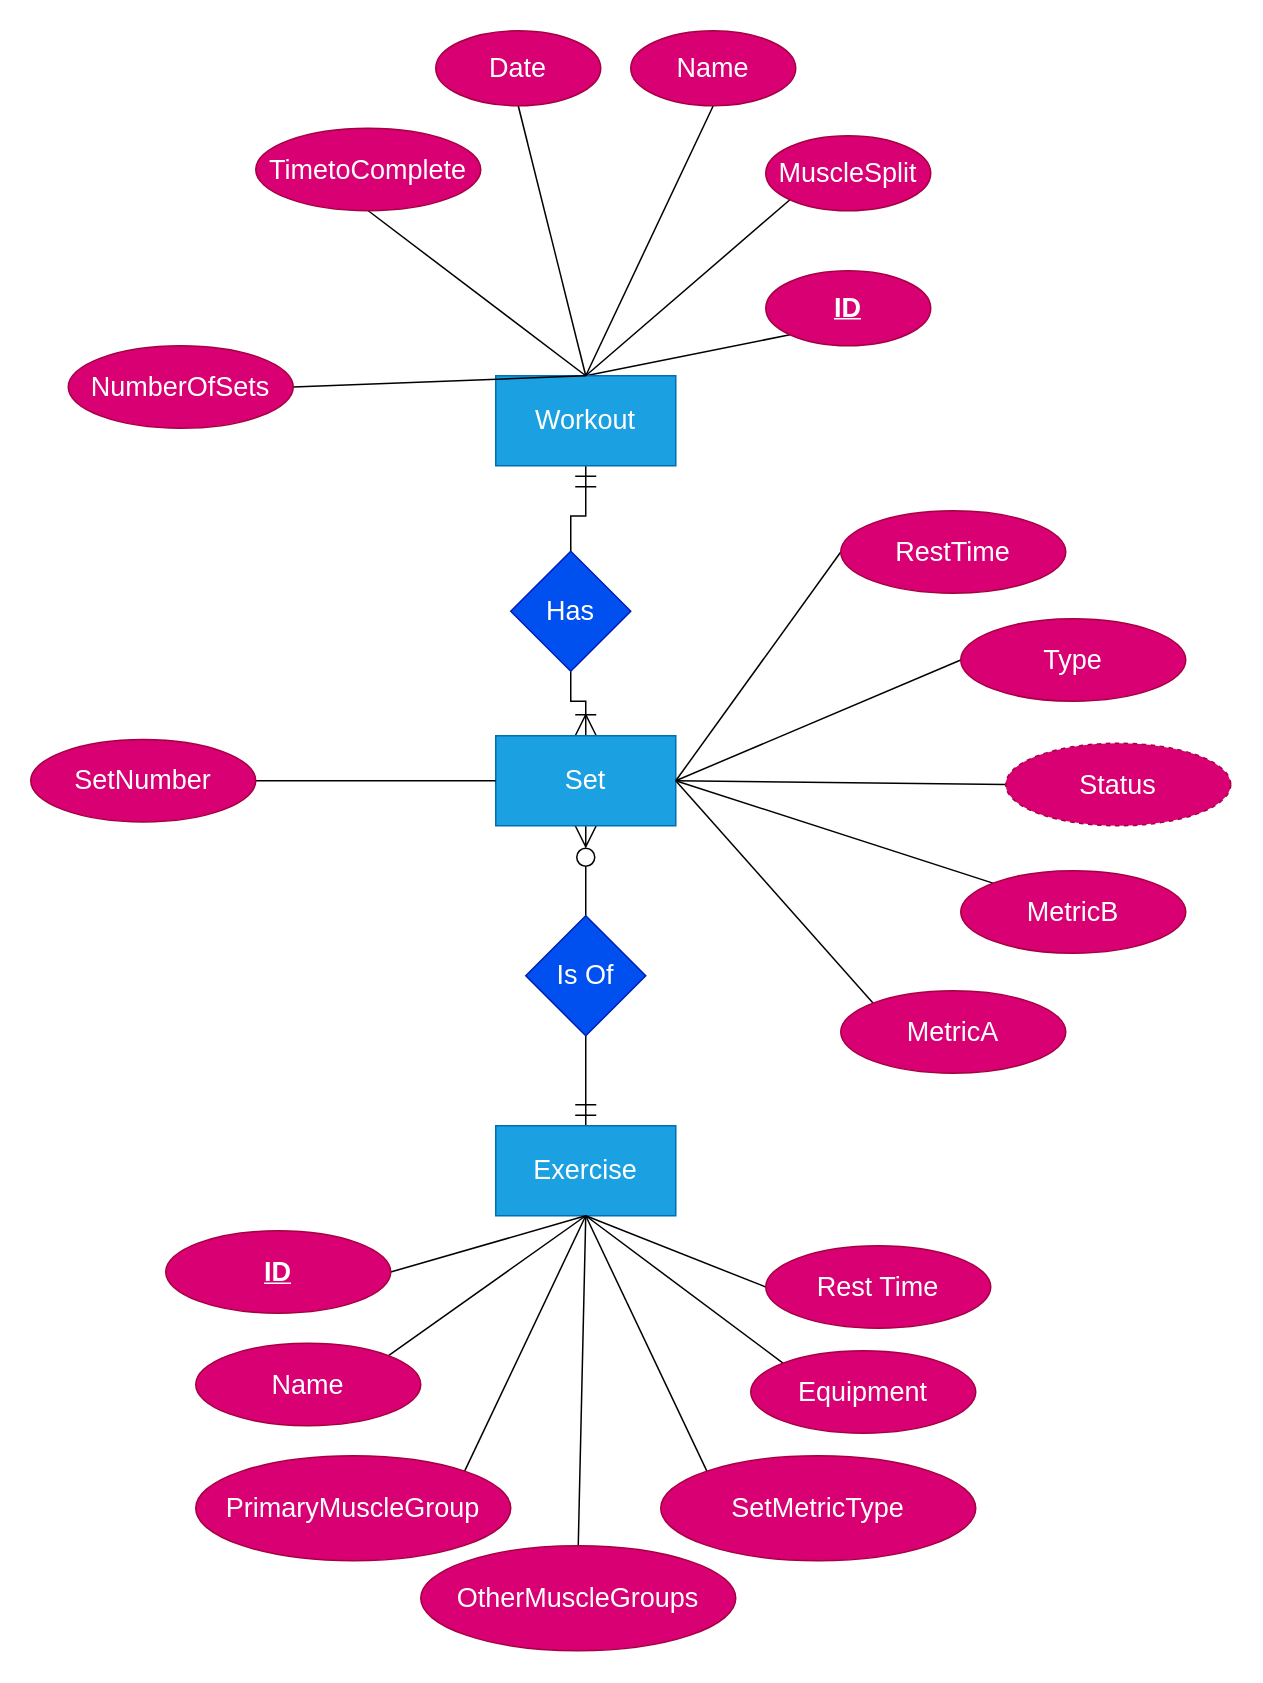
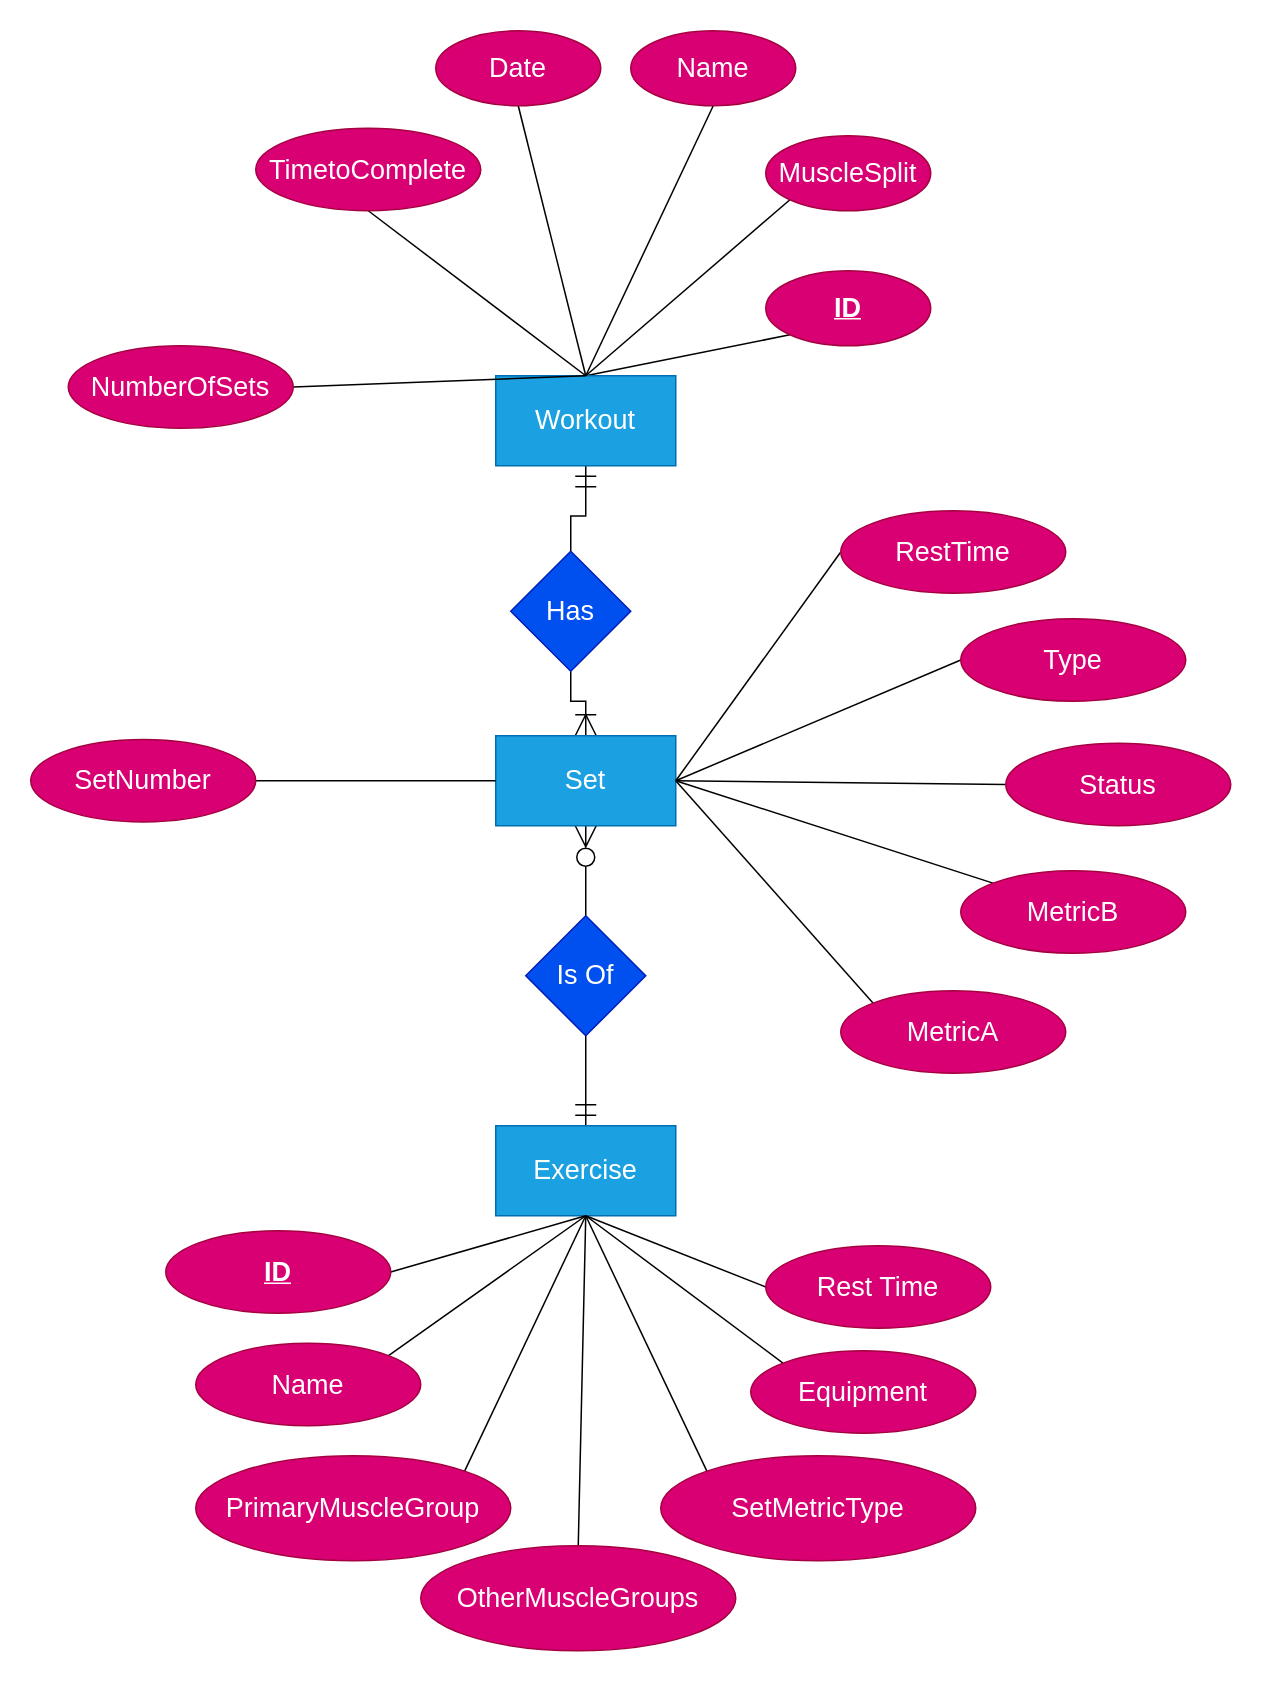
node "Status": style dashed -> solid
